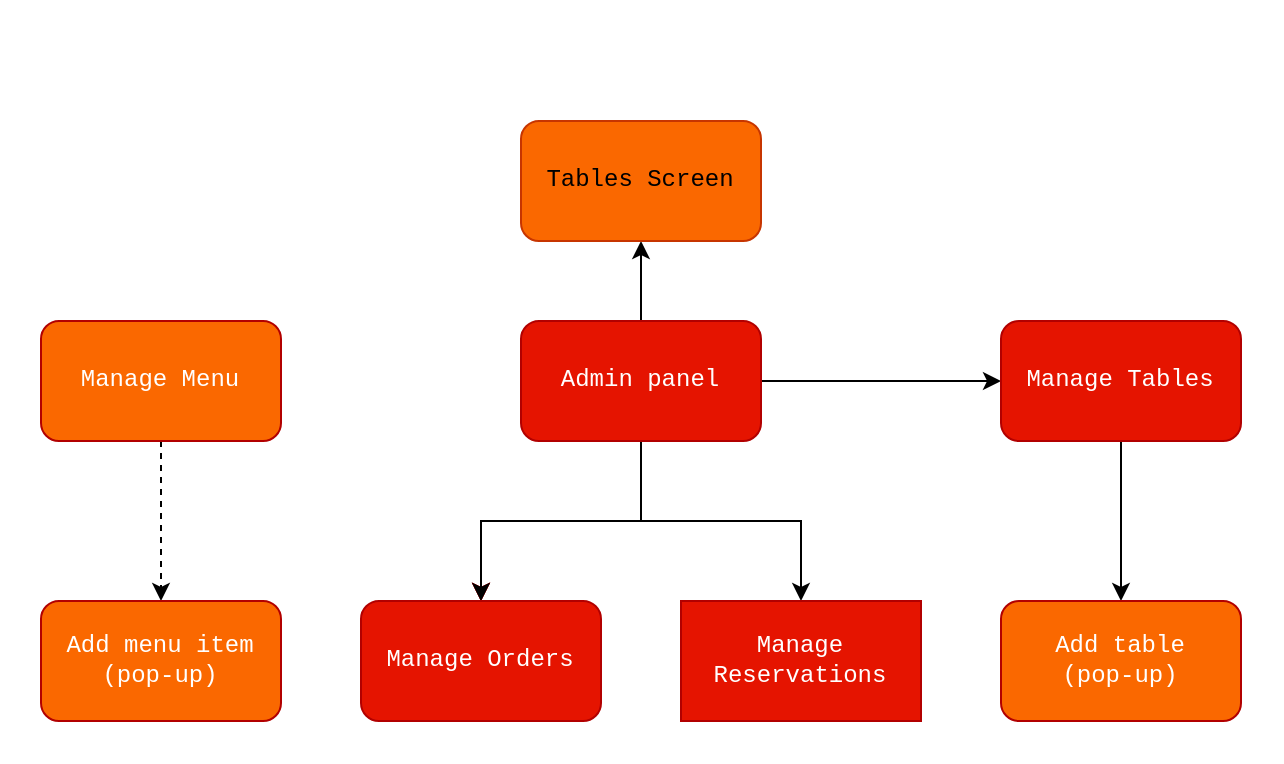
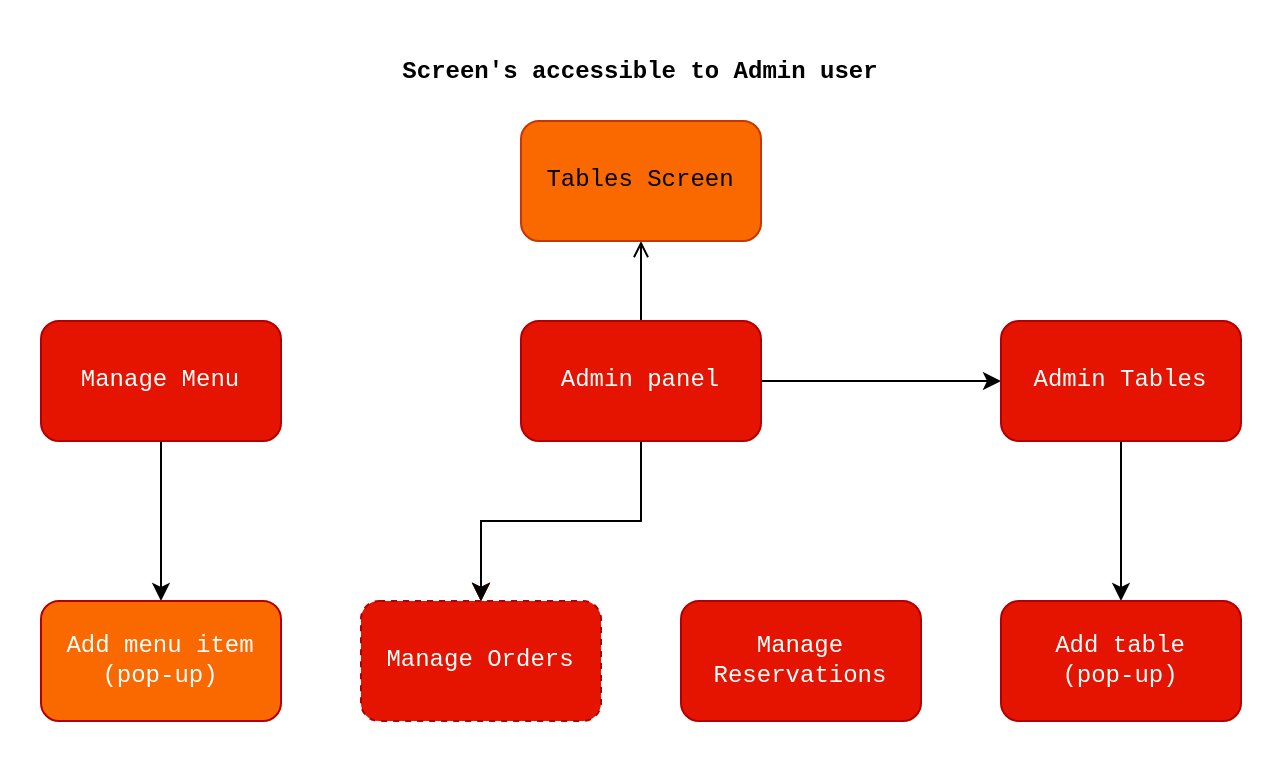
node "Screen's accessible to Admin user": added
edge "Admin panel" -> "Tables Screen": arrowhead classic -> open
node "Manage Menu": fillcolor #fa6800 -> #e51400
node "Manage Tables": label "Manage Tables" -> "Admin Tables"
edge "Manage Menu" -> "Add menu item (pop-up)": style dashed -> solid
edge "Admin panel" -> "Manage Reservations": removed
node "Manage Orders": style solid -> dashed
node "Manage Reservations": shape rectangle -> rounded rectangle
node "Add table (pop-up)": fillcolor #fa6800 -> #e51400
